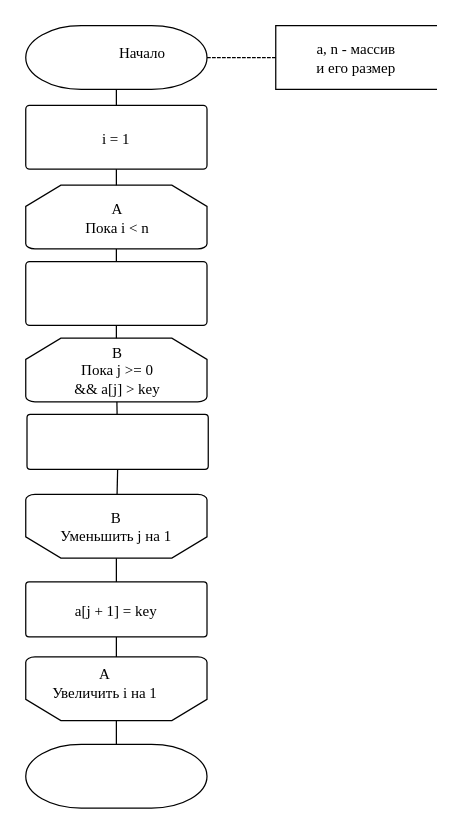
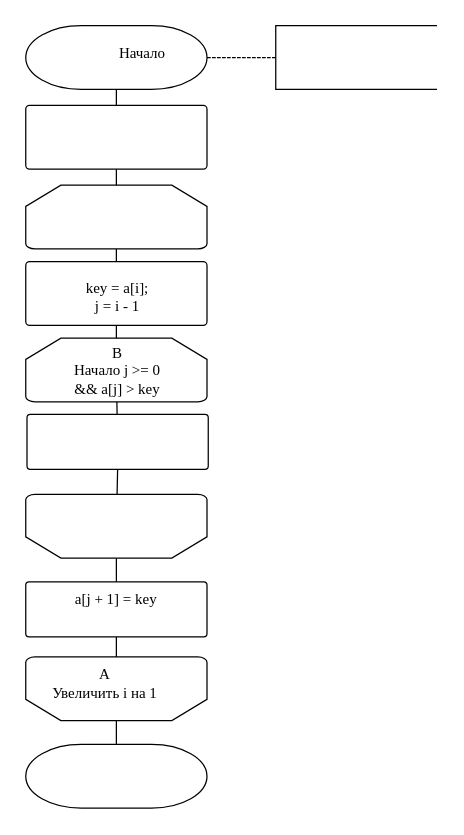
node "a, n - массив и его размер": removed
node "i = 1": removed
node "A Пока i < n": removed
node "key = a[i]; j = i - 1": added
node "B Пока j >= 0 && a[j] > key": label "B Пока j >= 0 && a[j] > key" -> "B Начало j >= 0 && a[j] > key"
node "B Уменьшить j на 1": removed
node "a[j + 1] = key": moved (115, 609) -> (115, 597)
